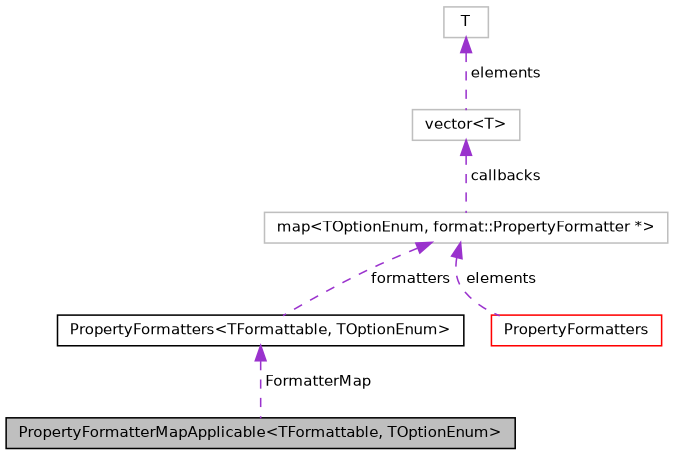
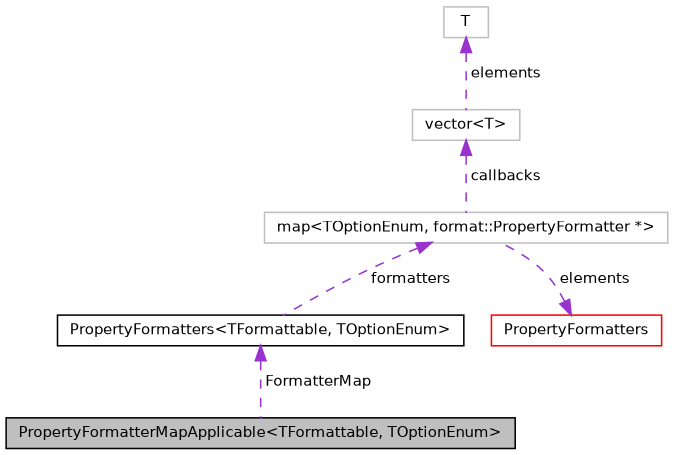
edge "PropertyFormatters" -> "map<TOptionEnum, format::PropertyFormatter *>": reversed
